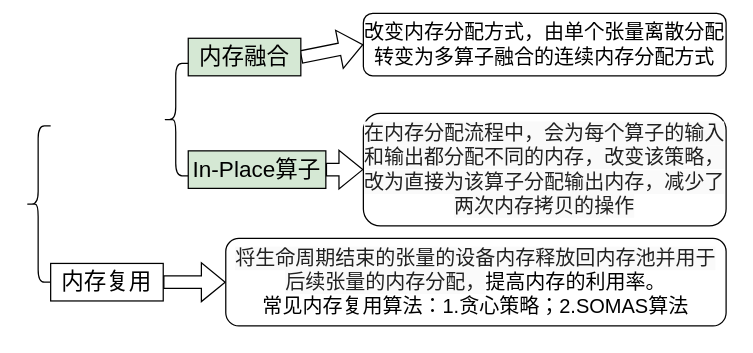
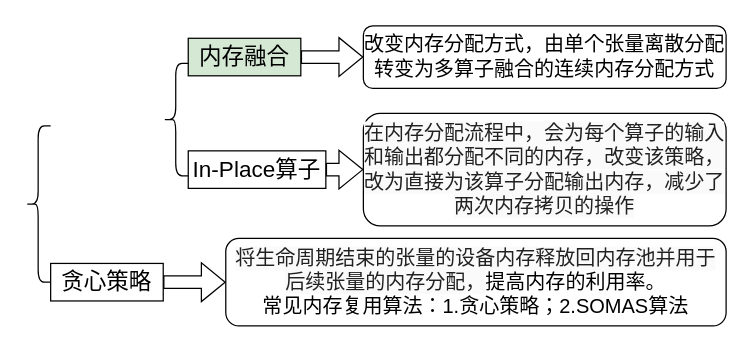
node "改变内存分配方式，由单个张量离散分配转变为多算子融合的连续内存分配方式": moved (544, 44) -> (544, 57)
node "In-Place算子": fillcolor #d5e8d4 -> #ffffff
node "内存复用": label "内存复用" -> "贪心策略"
